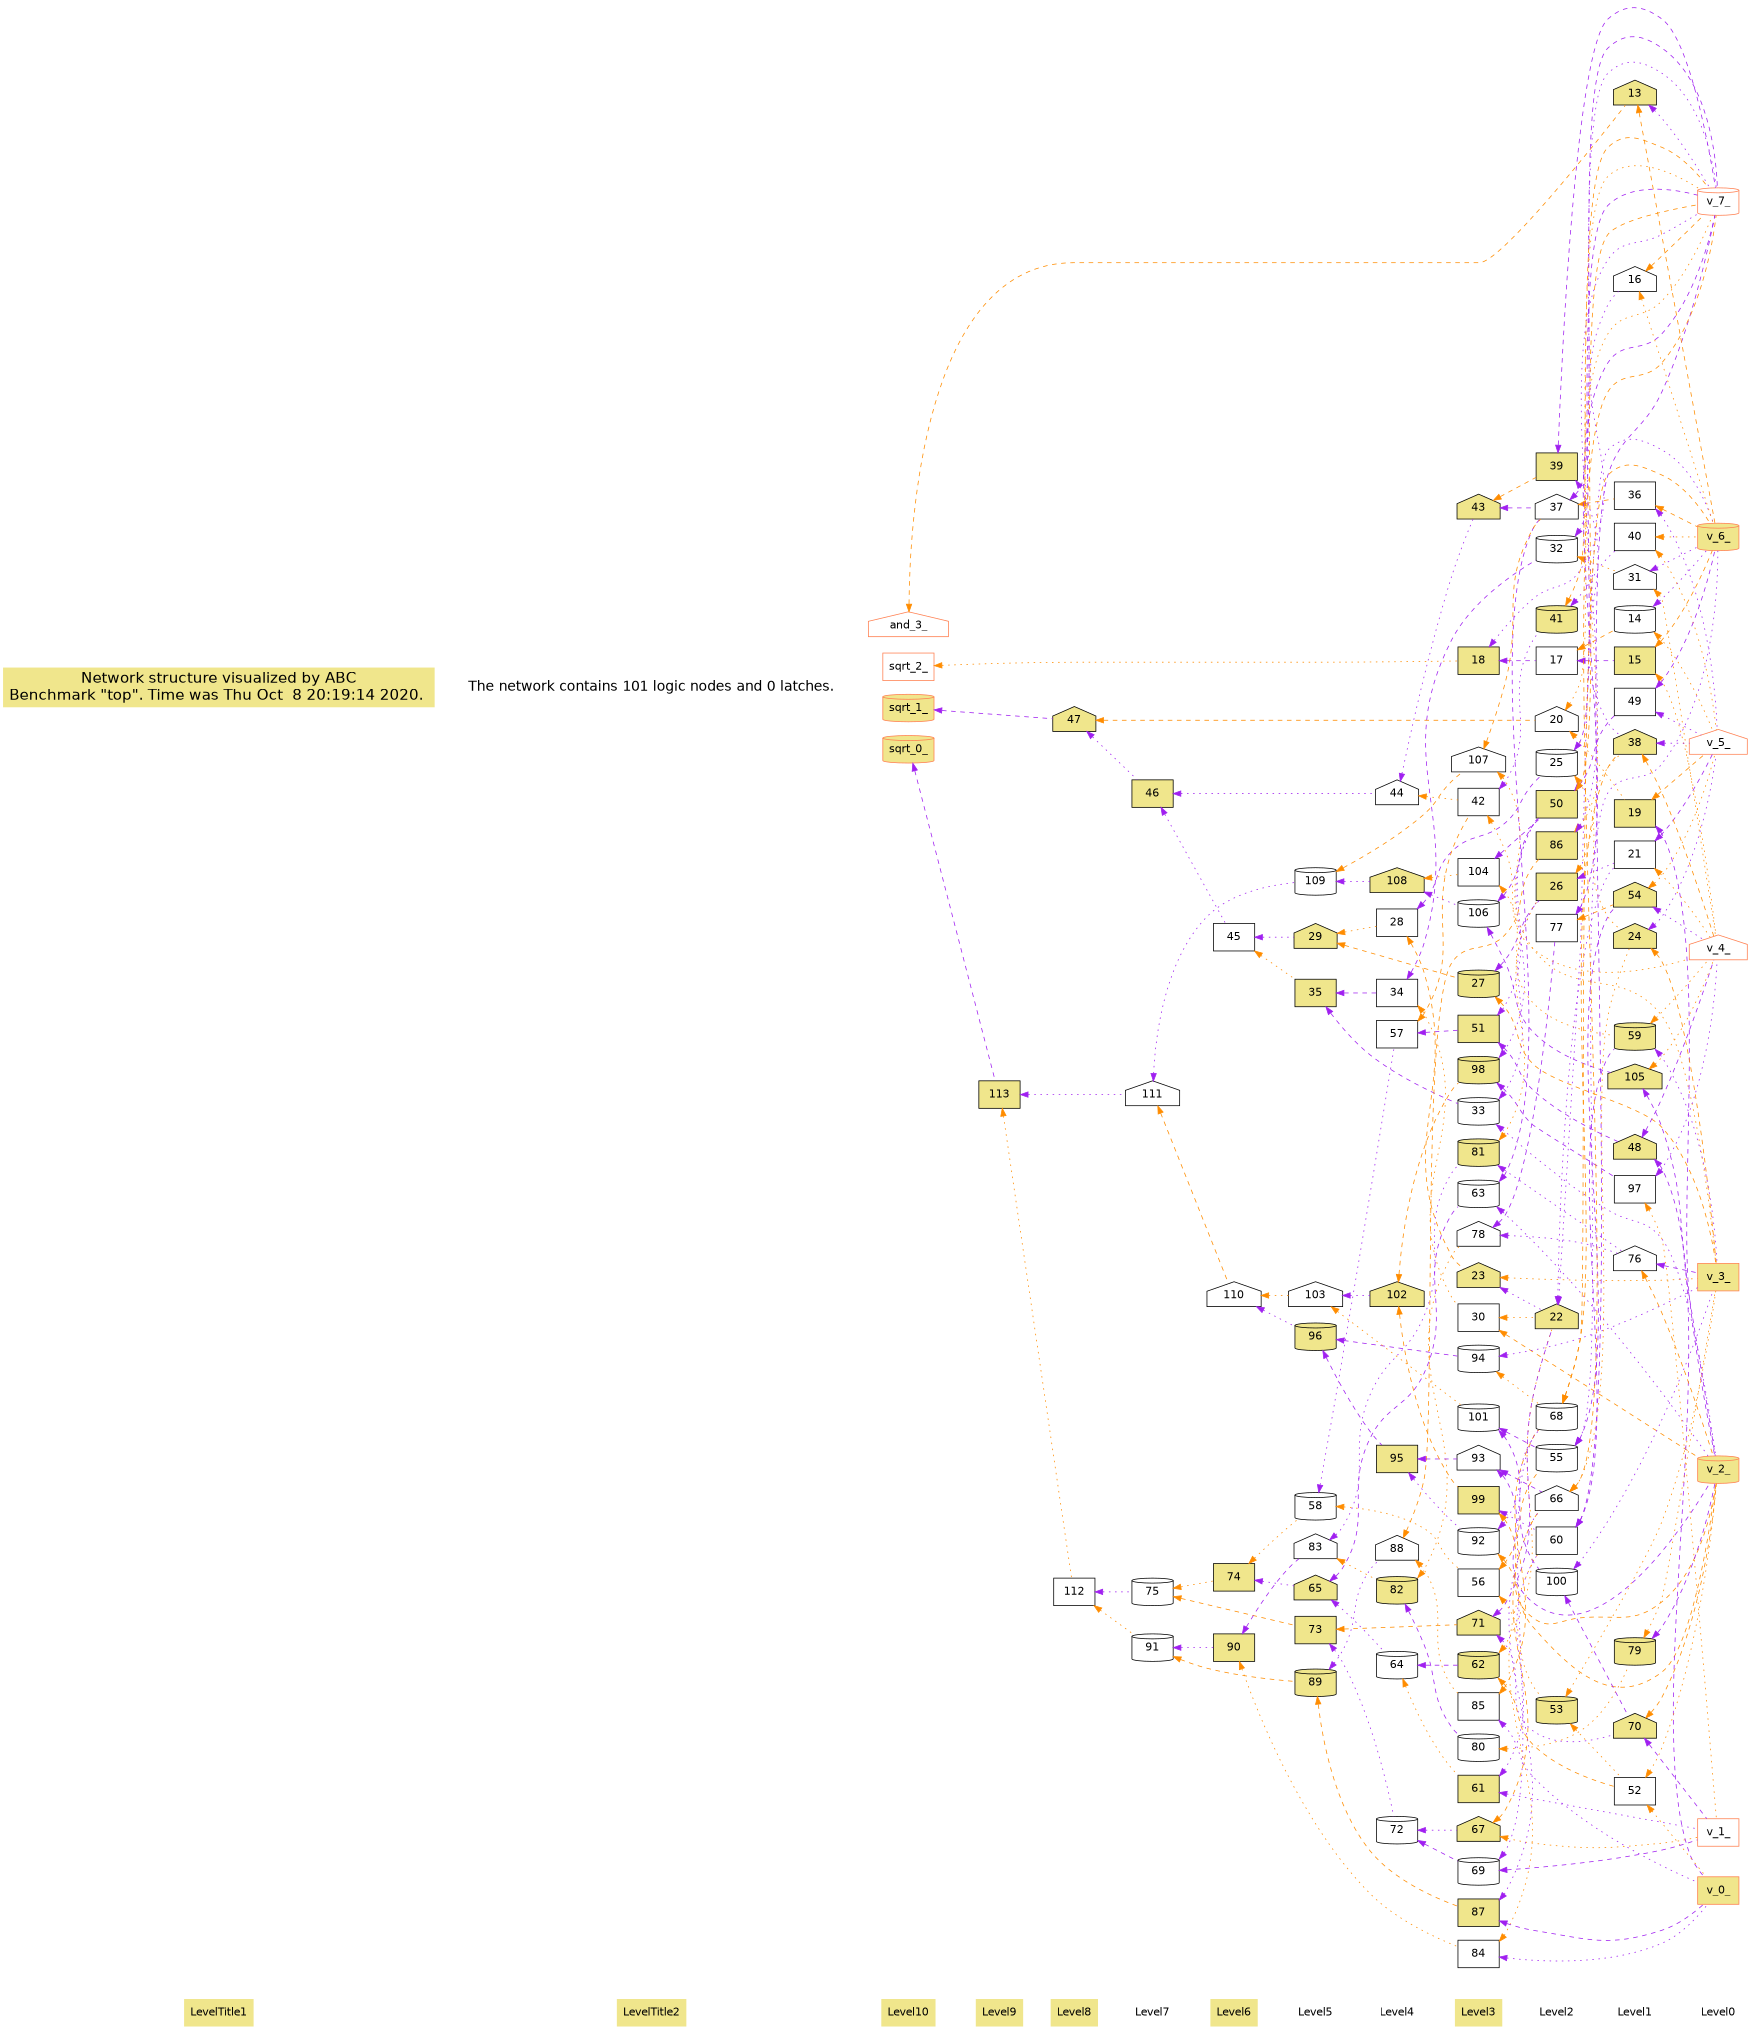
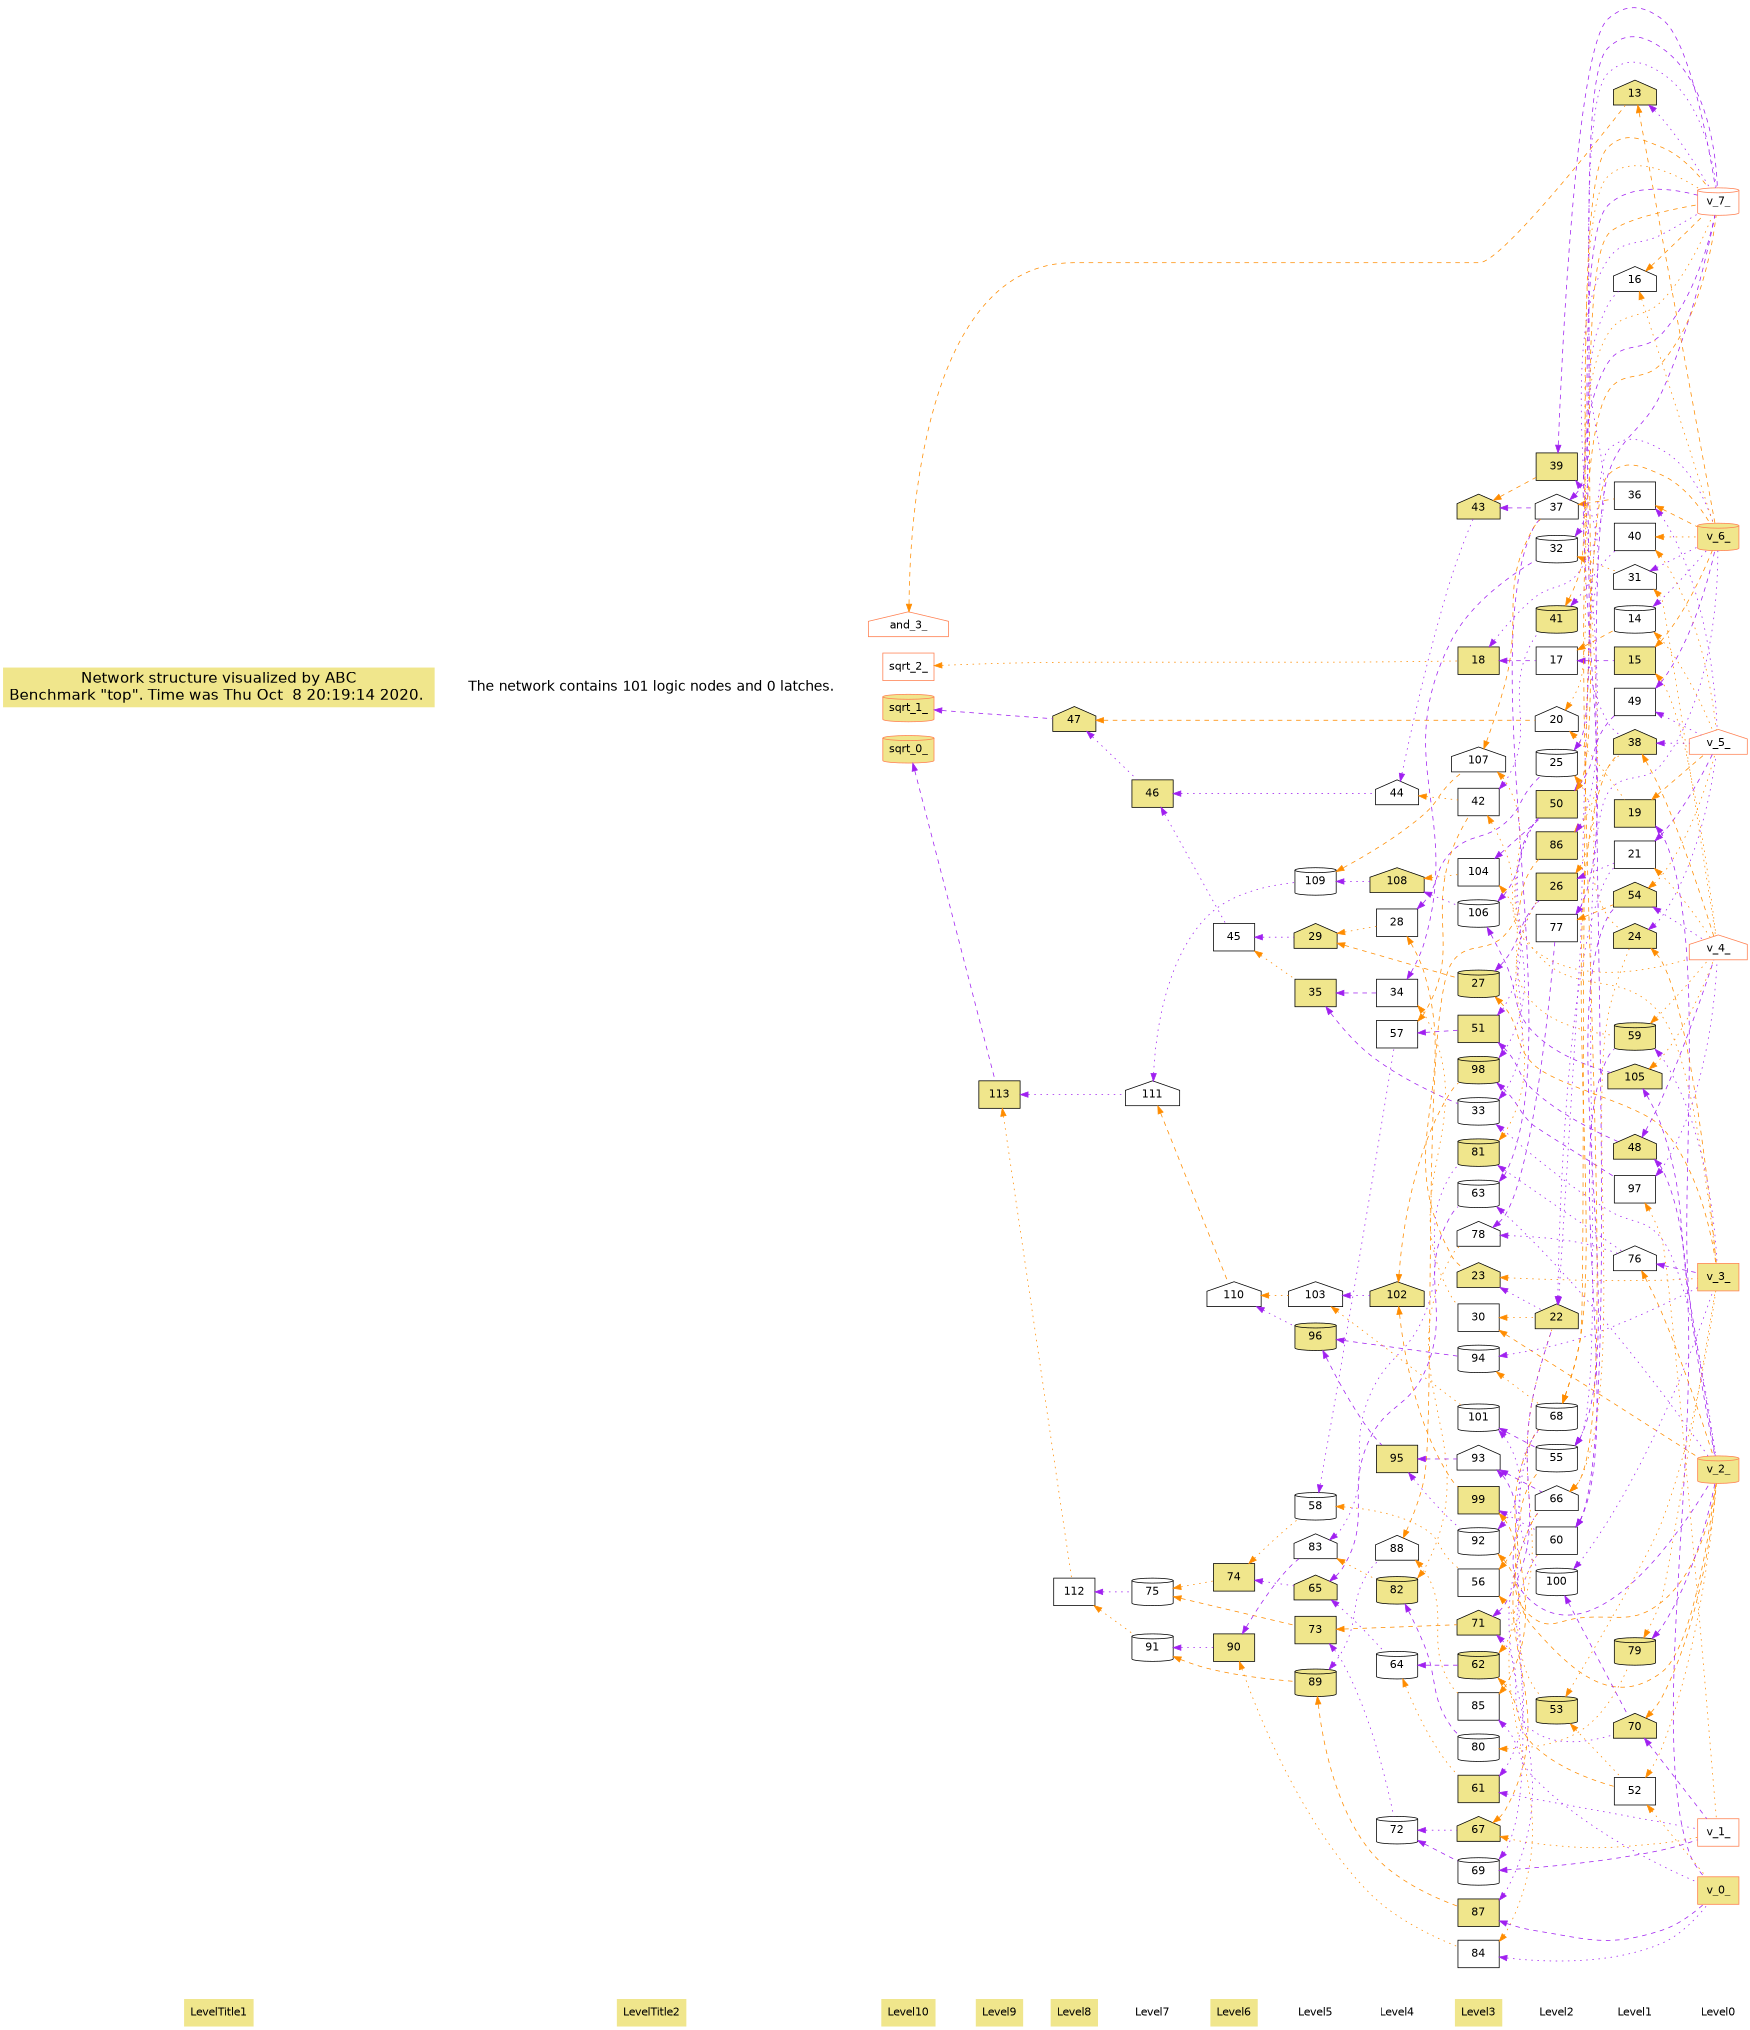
edge "100" -> "101": style dashed -> dotted
